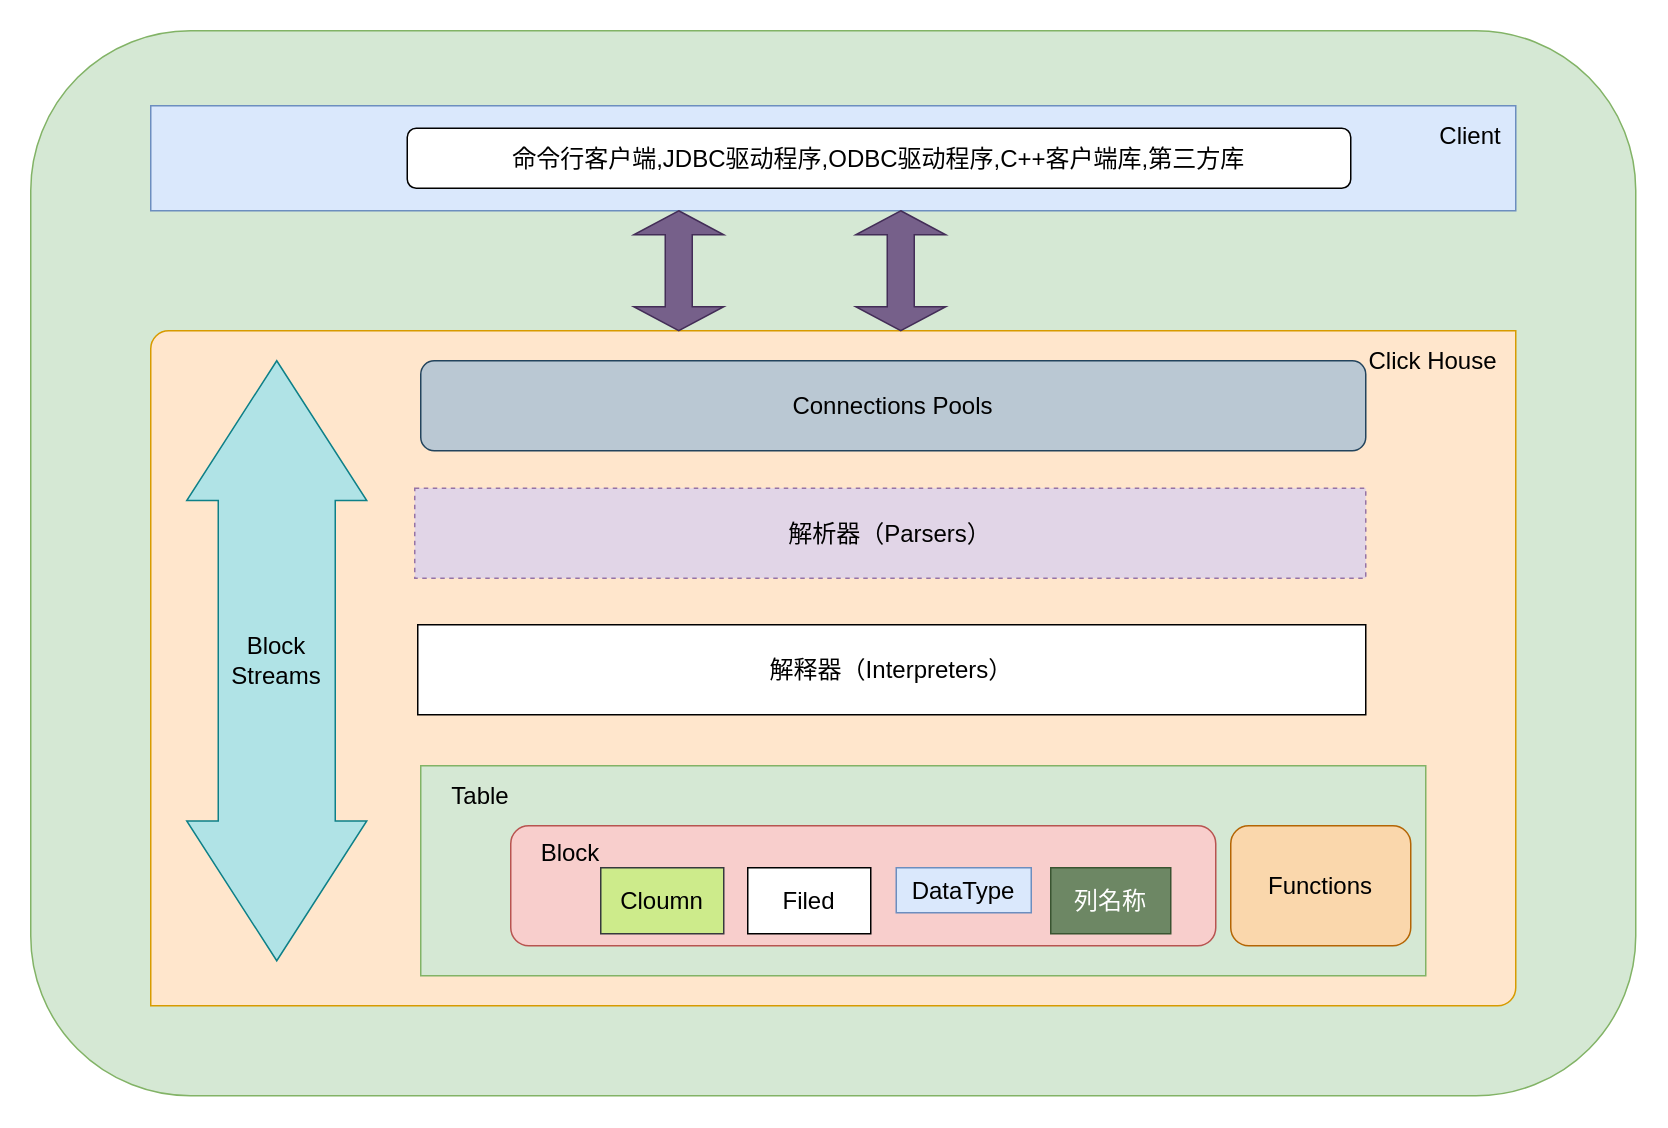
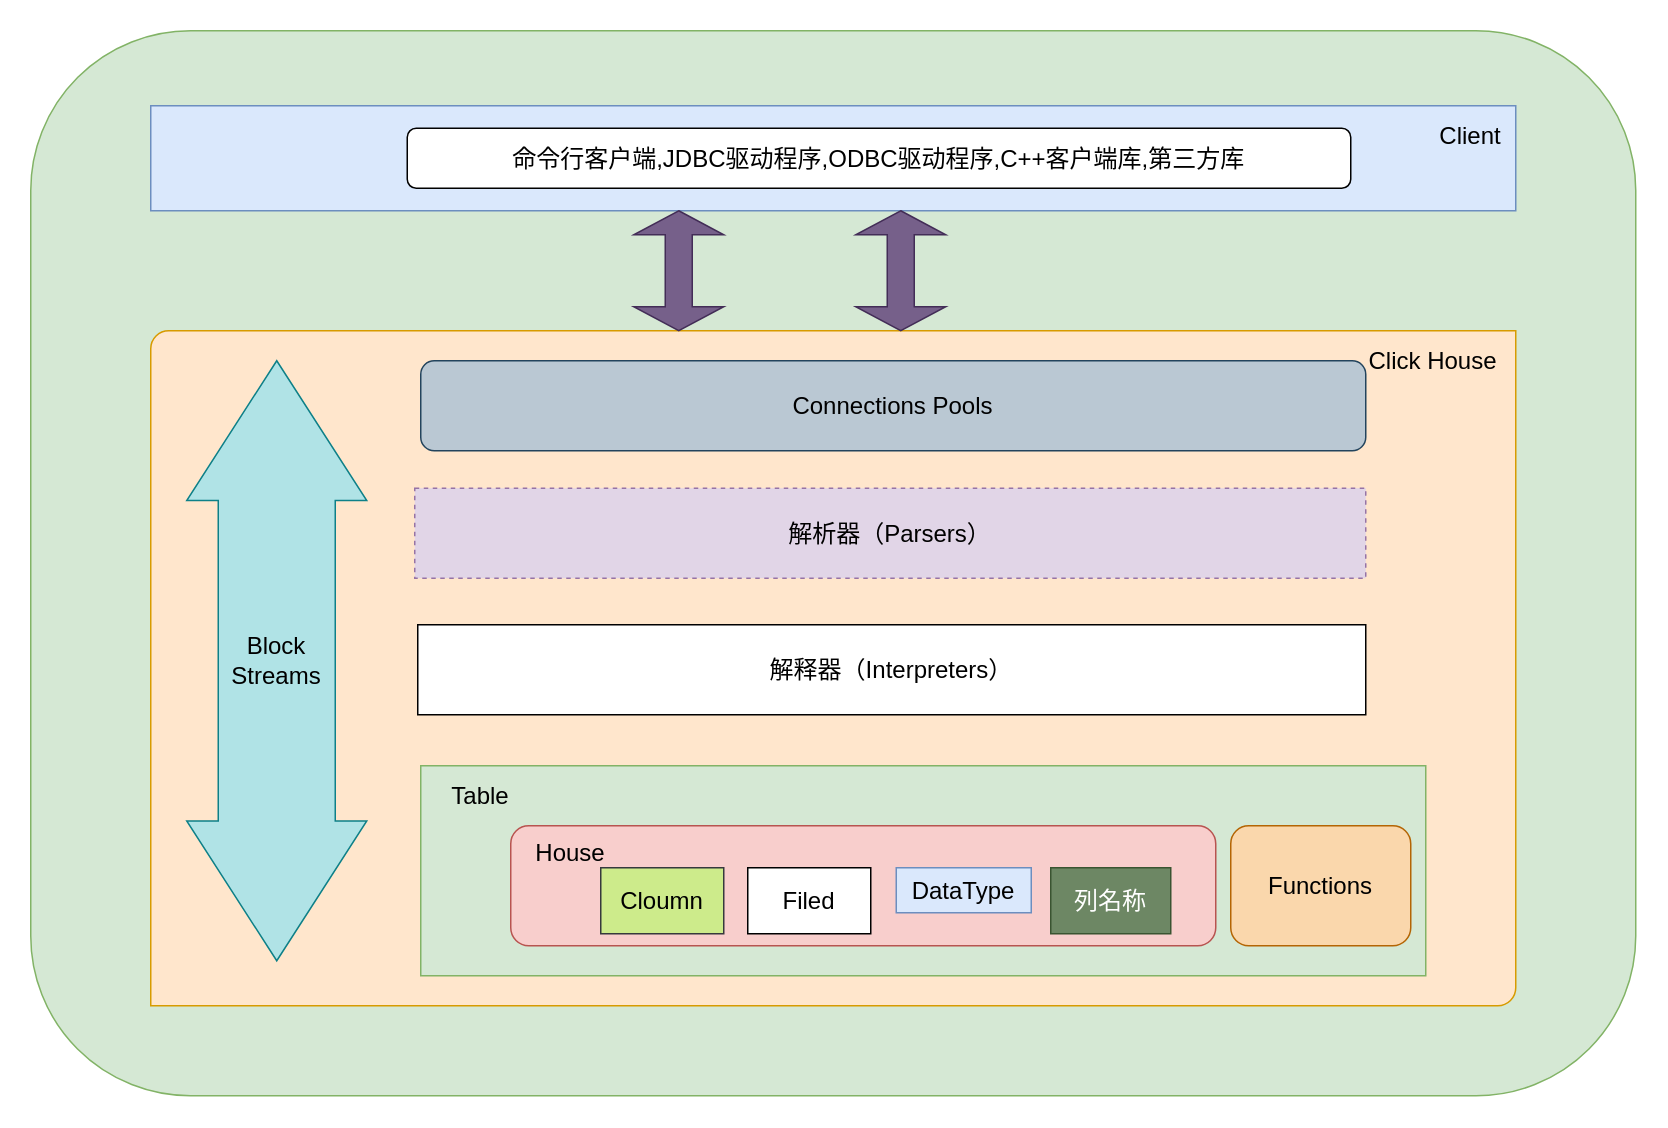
node "Block": label "Block" -> "House"
